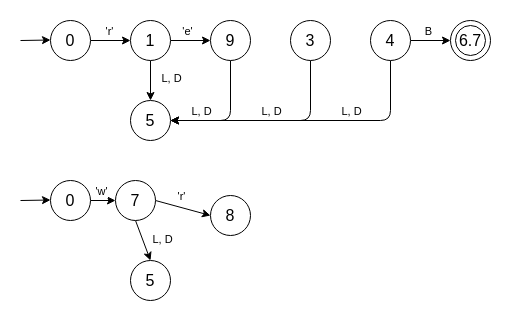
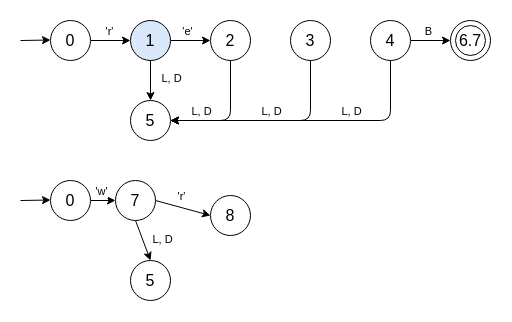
node "1": fillcolor #ffffff -> #dae8fc
node "9": label "9" -> "2"
